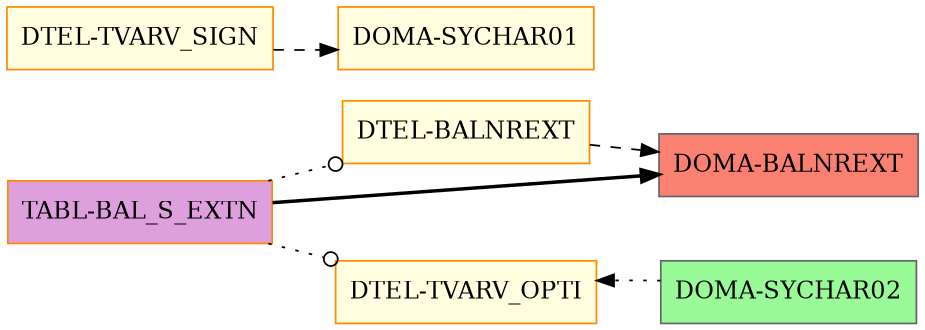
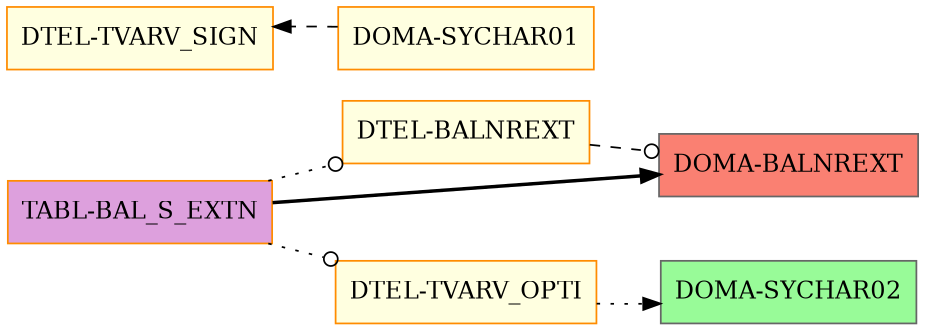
edge "DTEL-TVARV_SIGN" -> "DOMA-SYCHAR01": reversed
edge "DTEL-BALNREXT" -> "DOMA-BALNREXT": arrowhead normal -> odot
edge "DOMA-SYCHAR02" -> "DTEL-TVARV_OPTI": reversed
